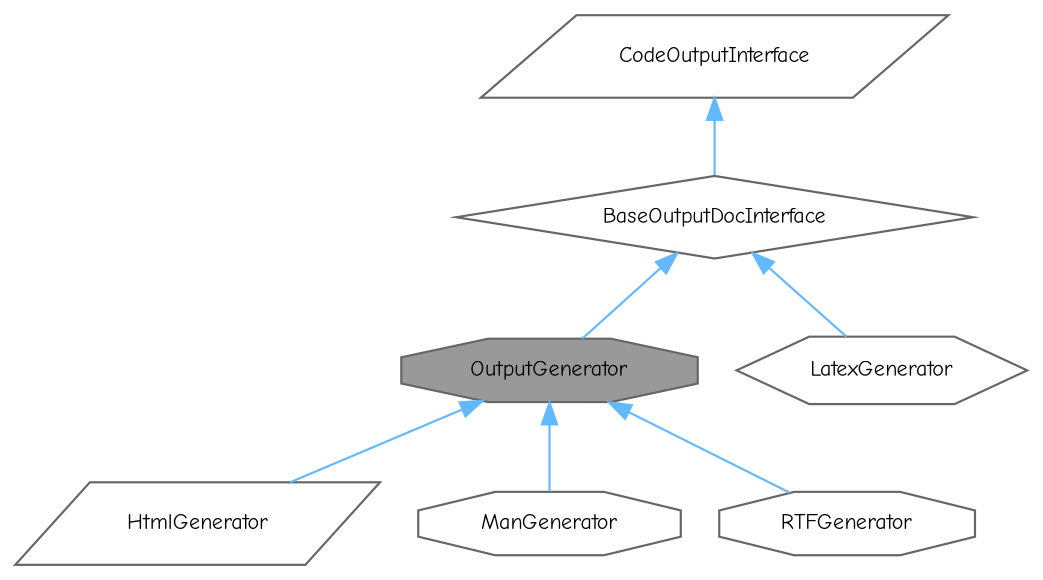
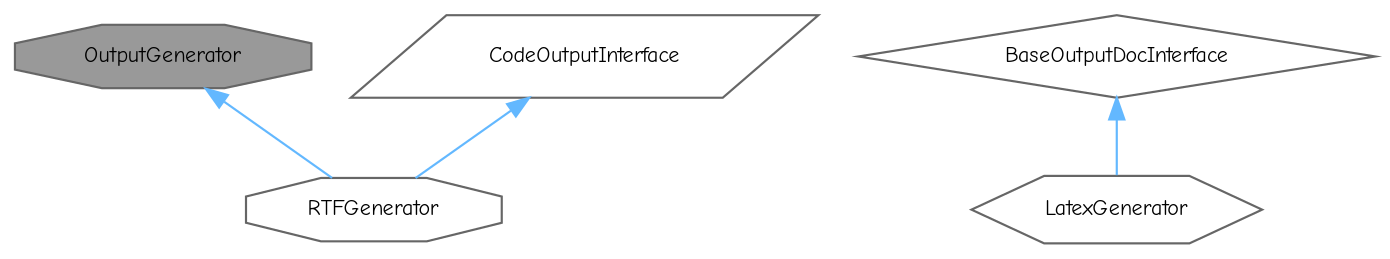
edge "BaseOutputDocInterface" -> "CodeOutputInterface": now "RTFGenerator" -> "CodeOutputInterface"
edge "OutputGenerator" -> "BaseOutputDocInterface": removed
node "HtmlGenerator": removed
node "ManGenerator": removed
